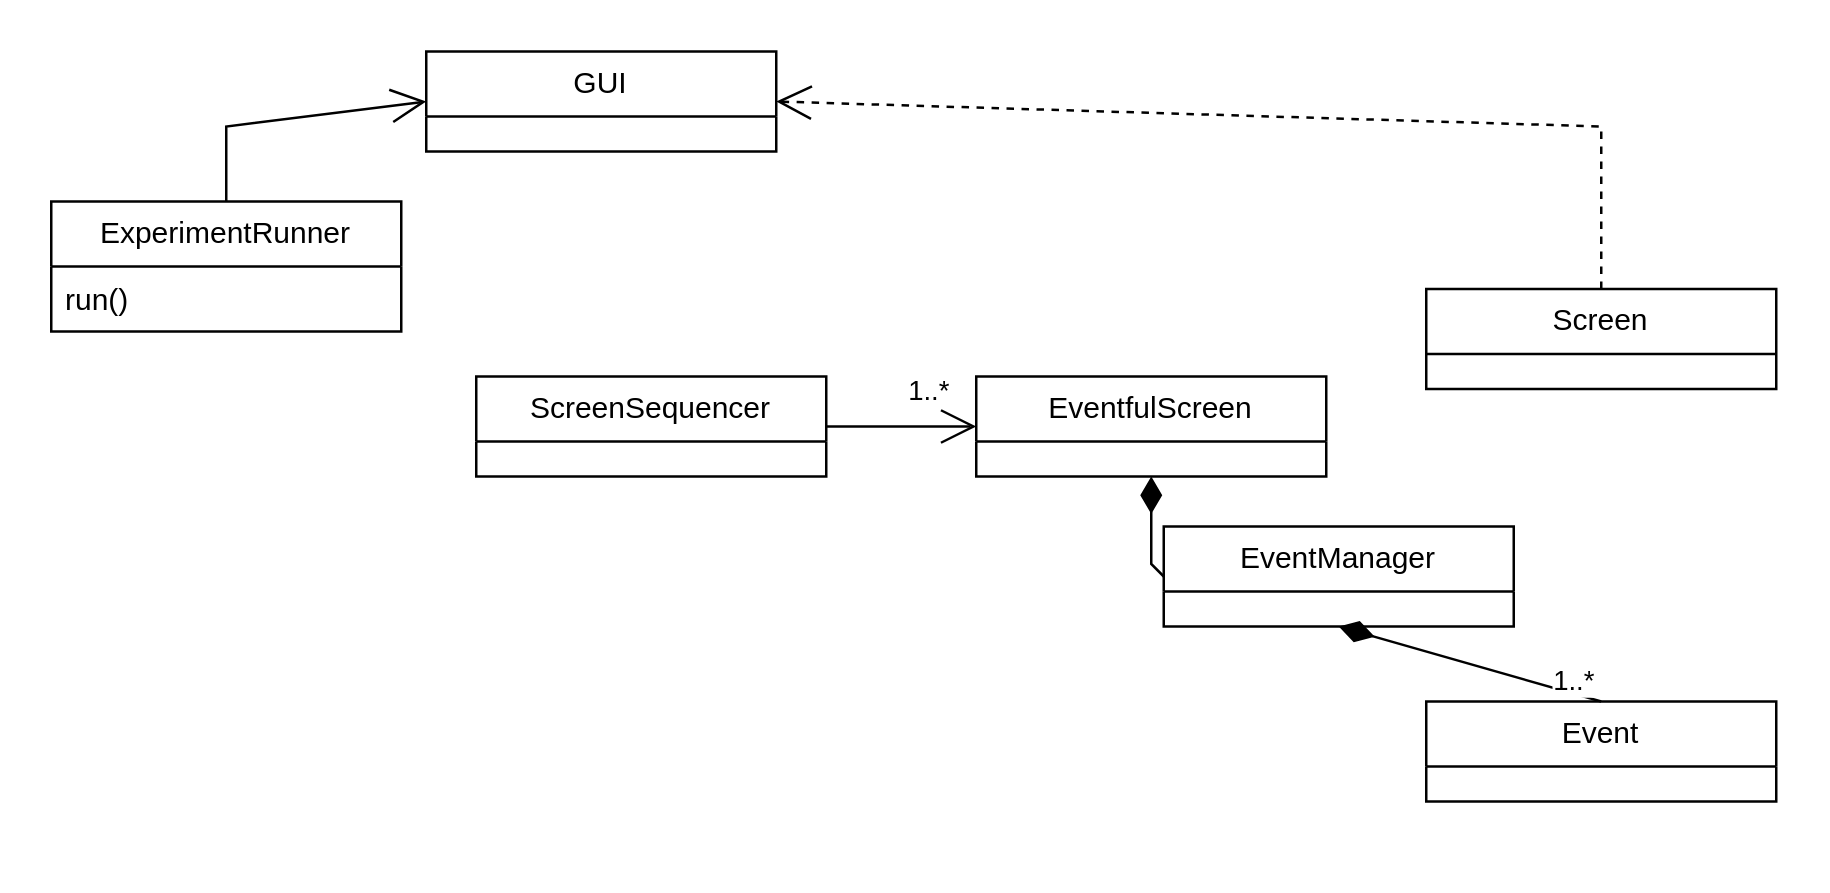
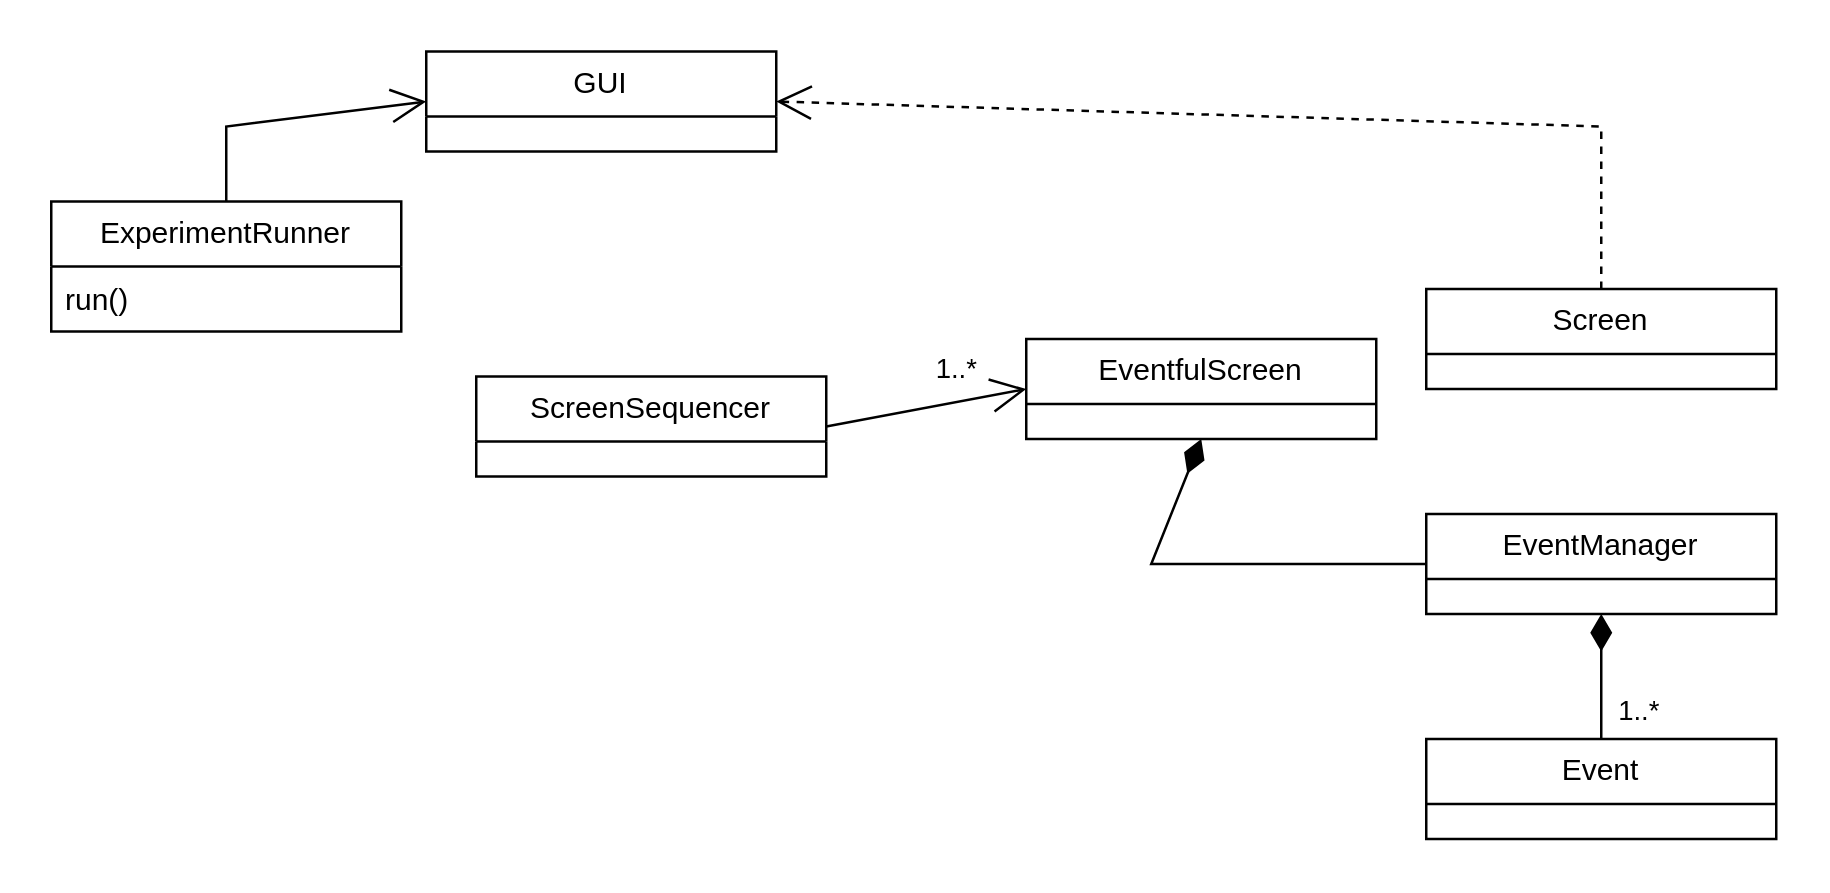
node "EventfulScreen": moved (1151, 426) -> (1201, 389)
node "EventManager": moved (1339, 576) -> (1601, 564)
node "Event": moved (1601, 751) -> (1601, 789)
